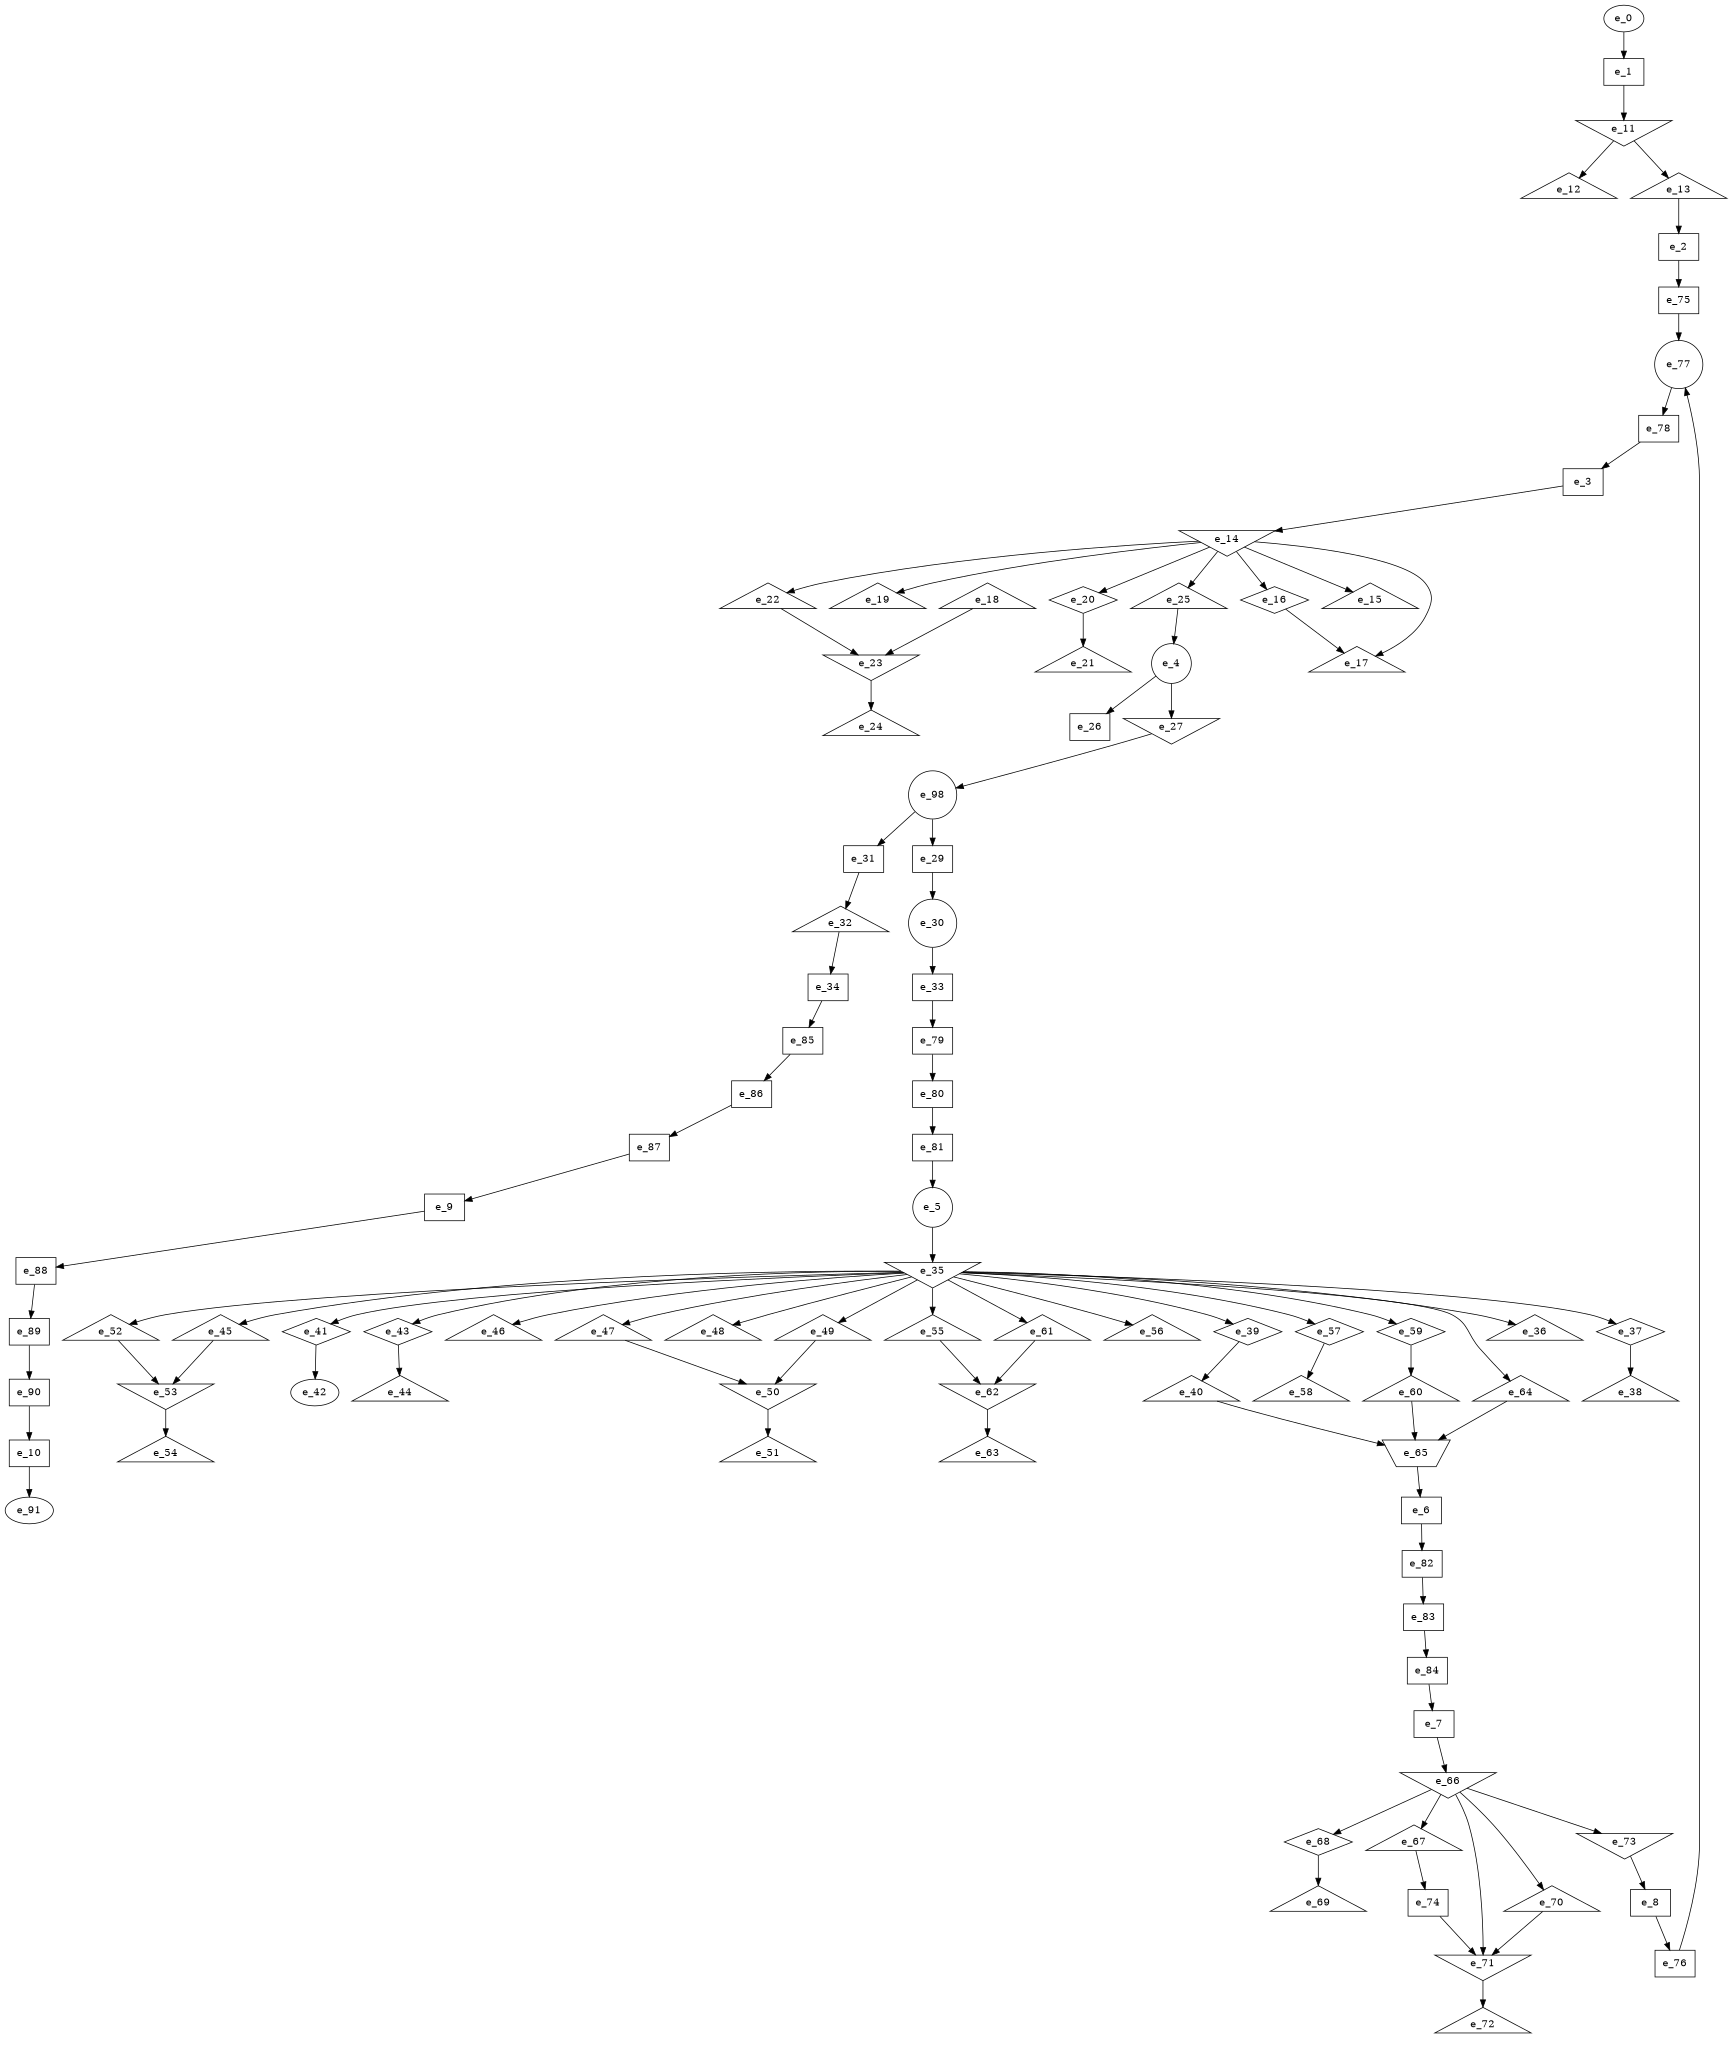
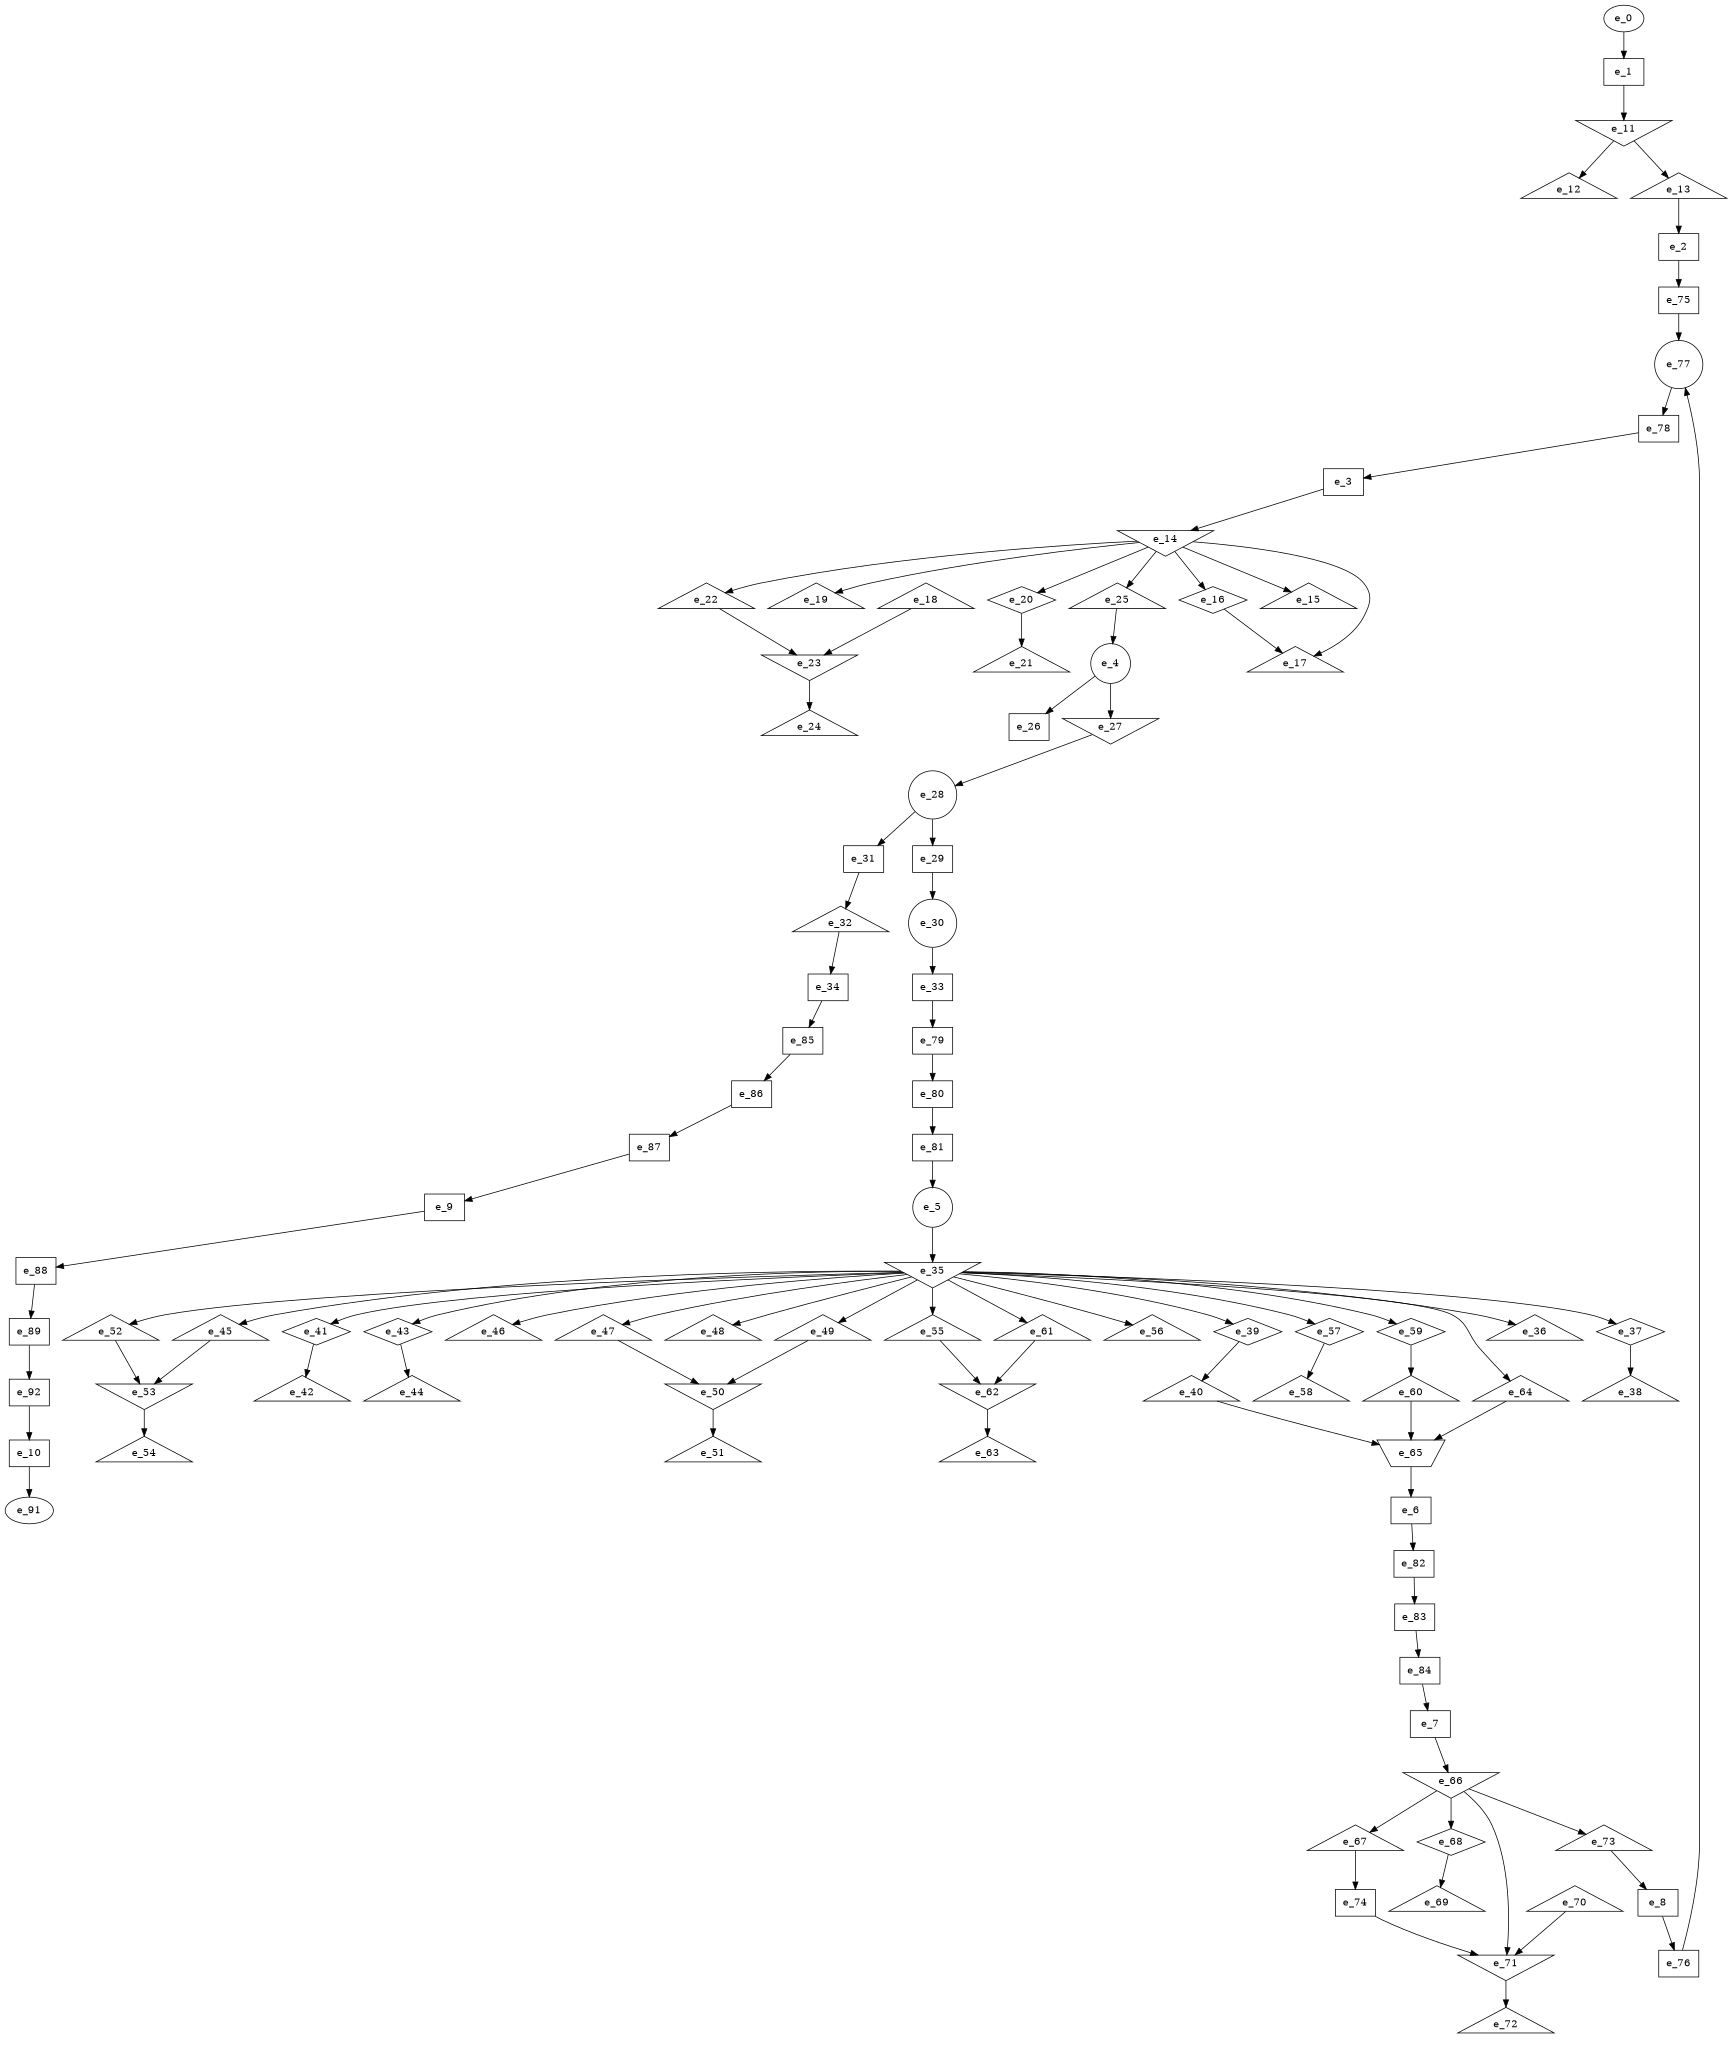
node "e_98": label "e_98" -> "e_28"
node "e_90": label "e_90" -> "e_92"
node "e_42": shape ellipse -> triangle
edge "e_66" -> "e_70": removed
node "e_73": shape invtriangle -> triangle
